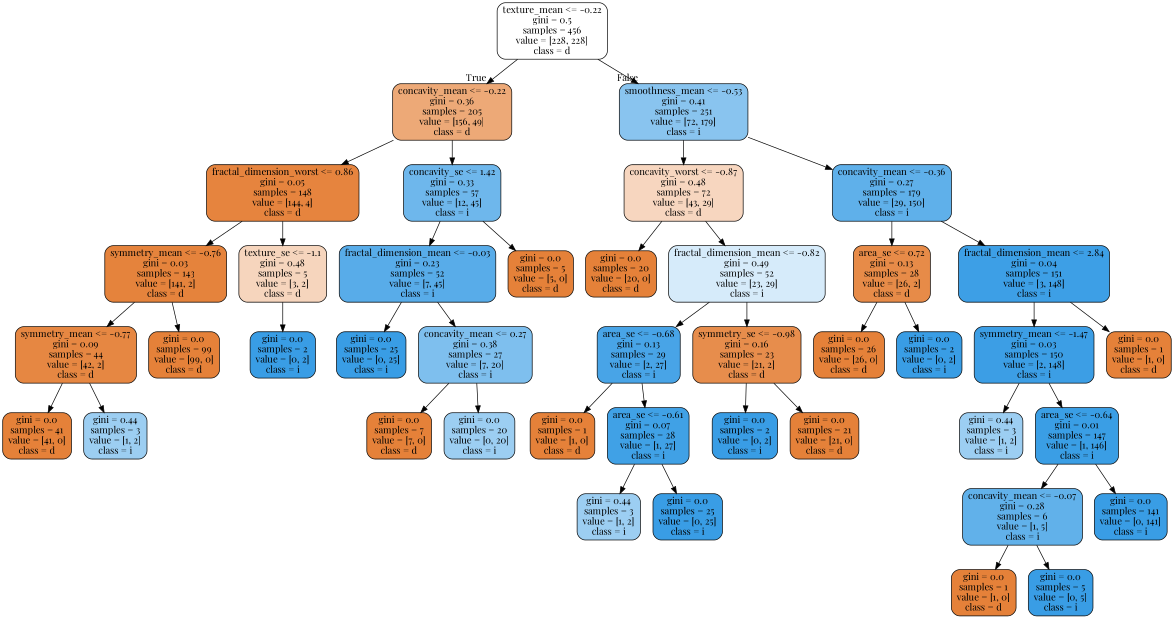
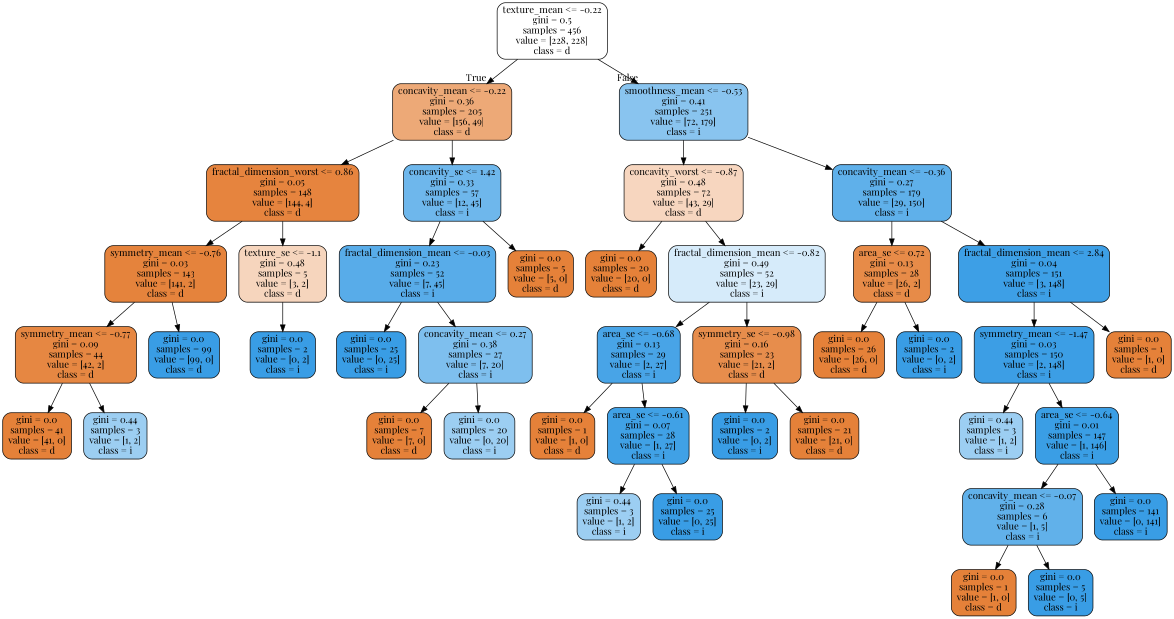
node "gini = 0.0 samples = 99 value = [99, 0] class = d": fillcolor #e58139 -> #399de5
